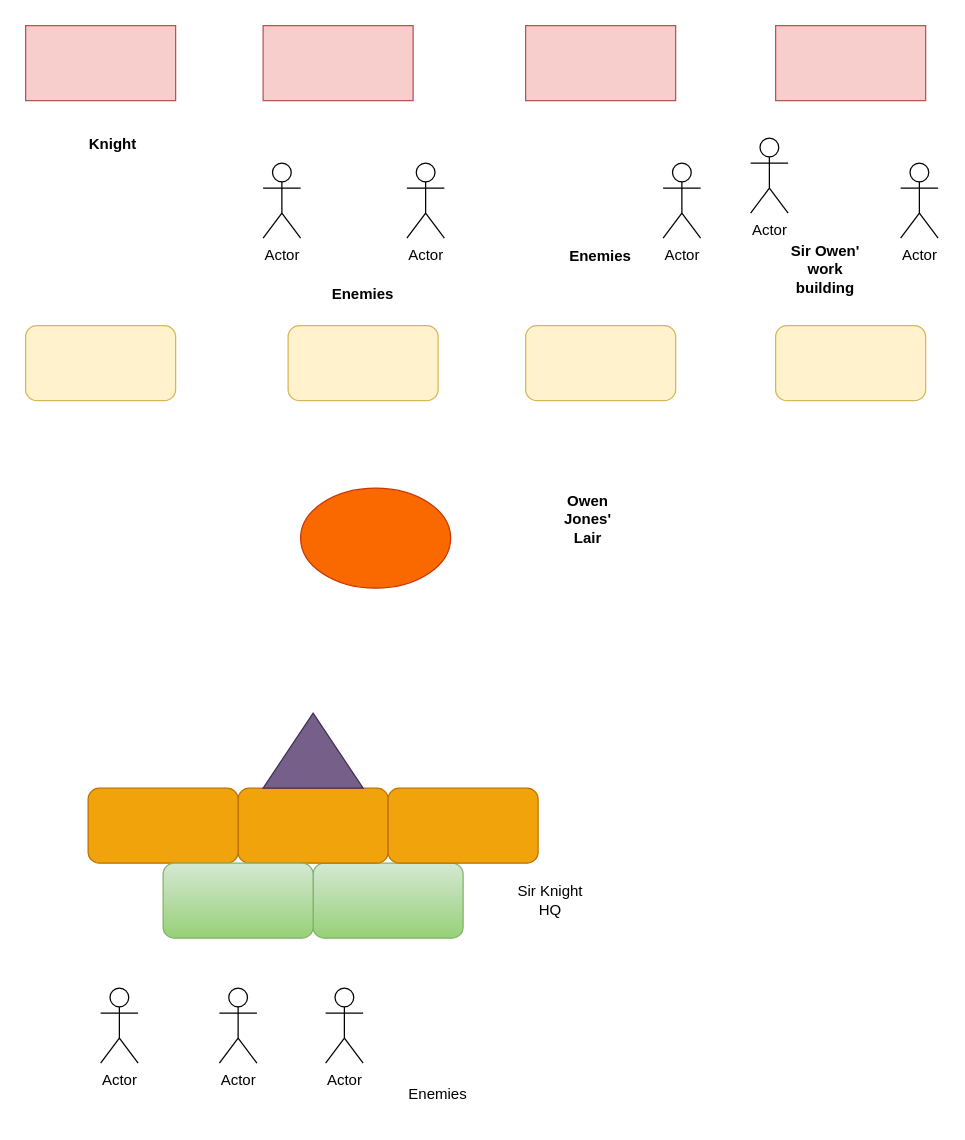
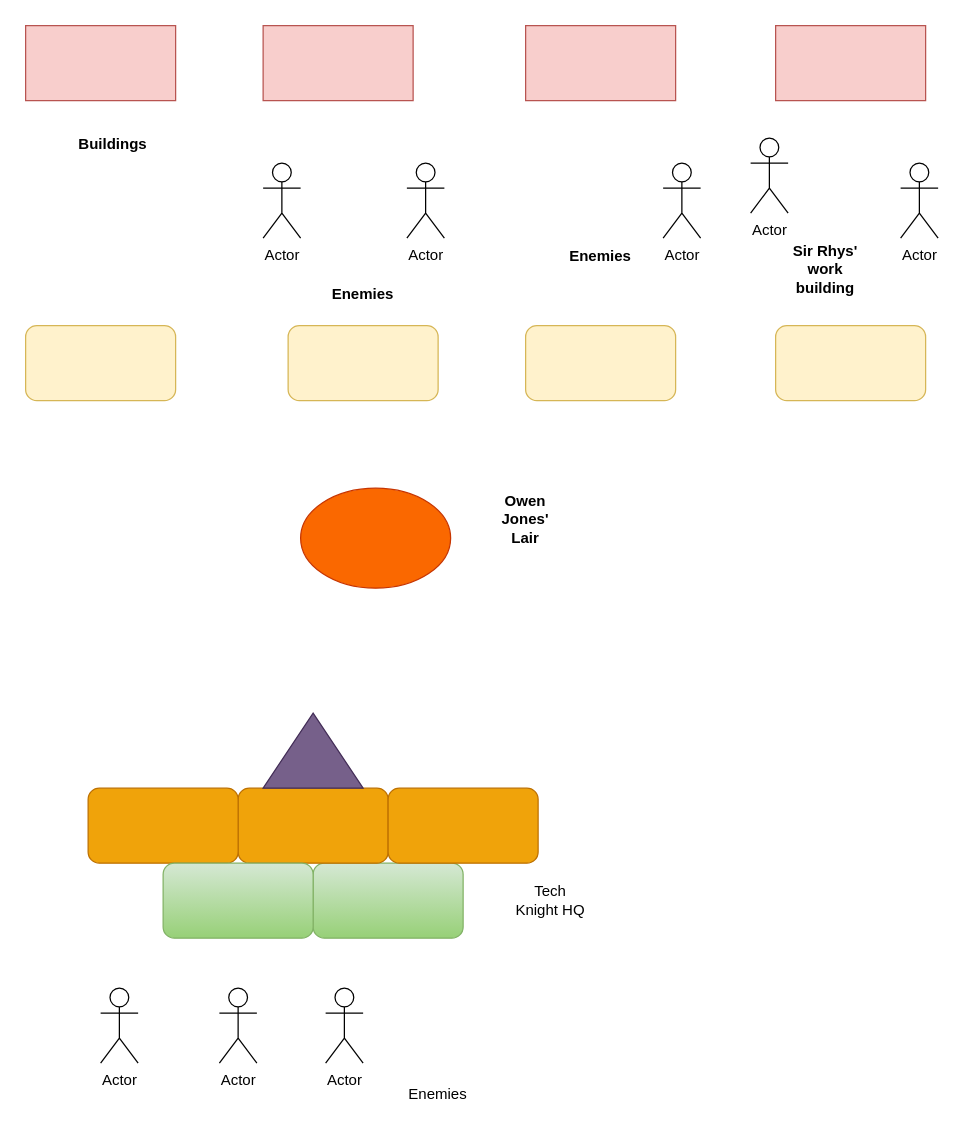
node "Knight": label "Knight" -> "Buildings"
node "Sir Owen' work building": label "Sir Owen' work building" -> "Sir Rhys' work building"
node "Owen Jones' Lair": moved (588, 519) -> (526, 519)
node "Sir Knight HQ": label "Sir Knight HQ" -> "Tech Knight HQ"
